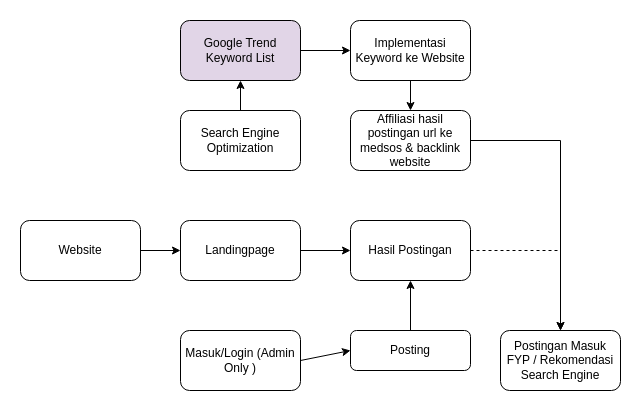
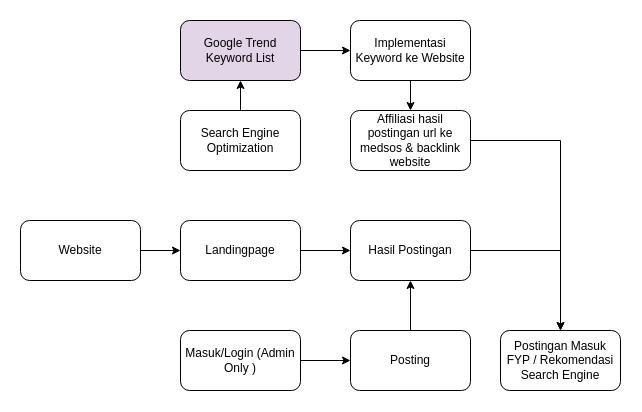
edge "Hasil Postingan" -> "Postingan Masuk FYP / Rekomendasi Search Engine": style dashed -> solid
node "Posting": size 120x40 -> 120x60
